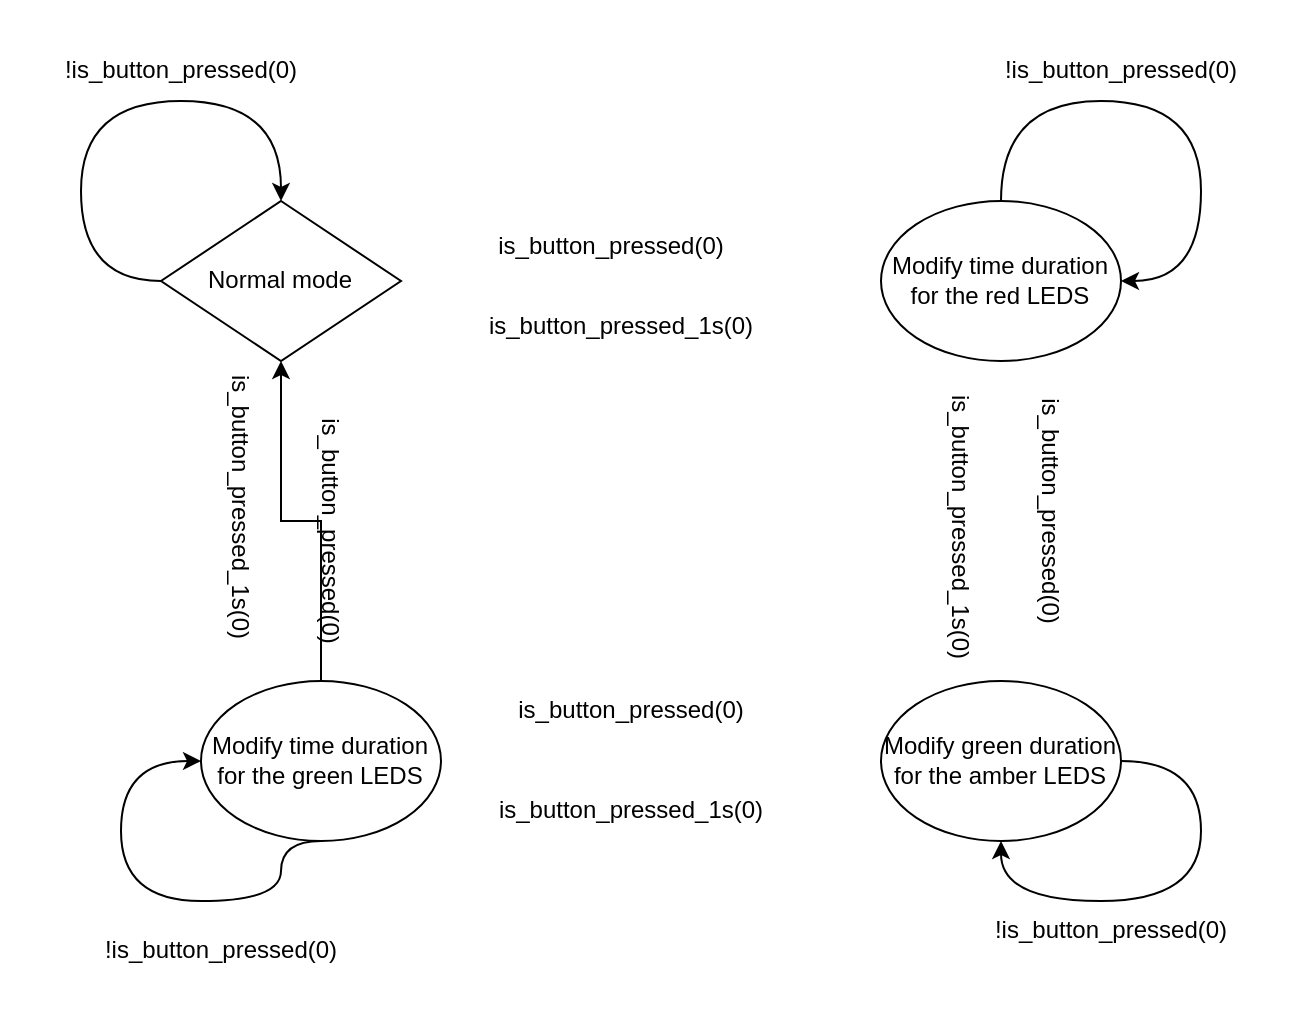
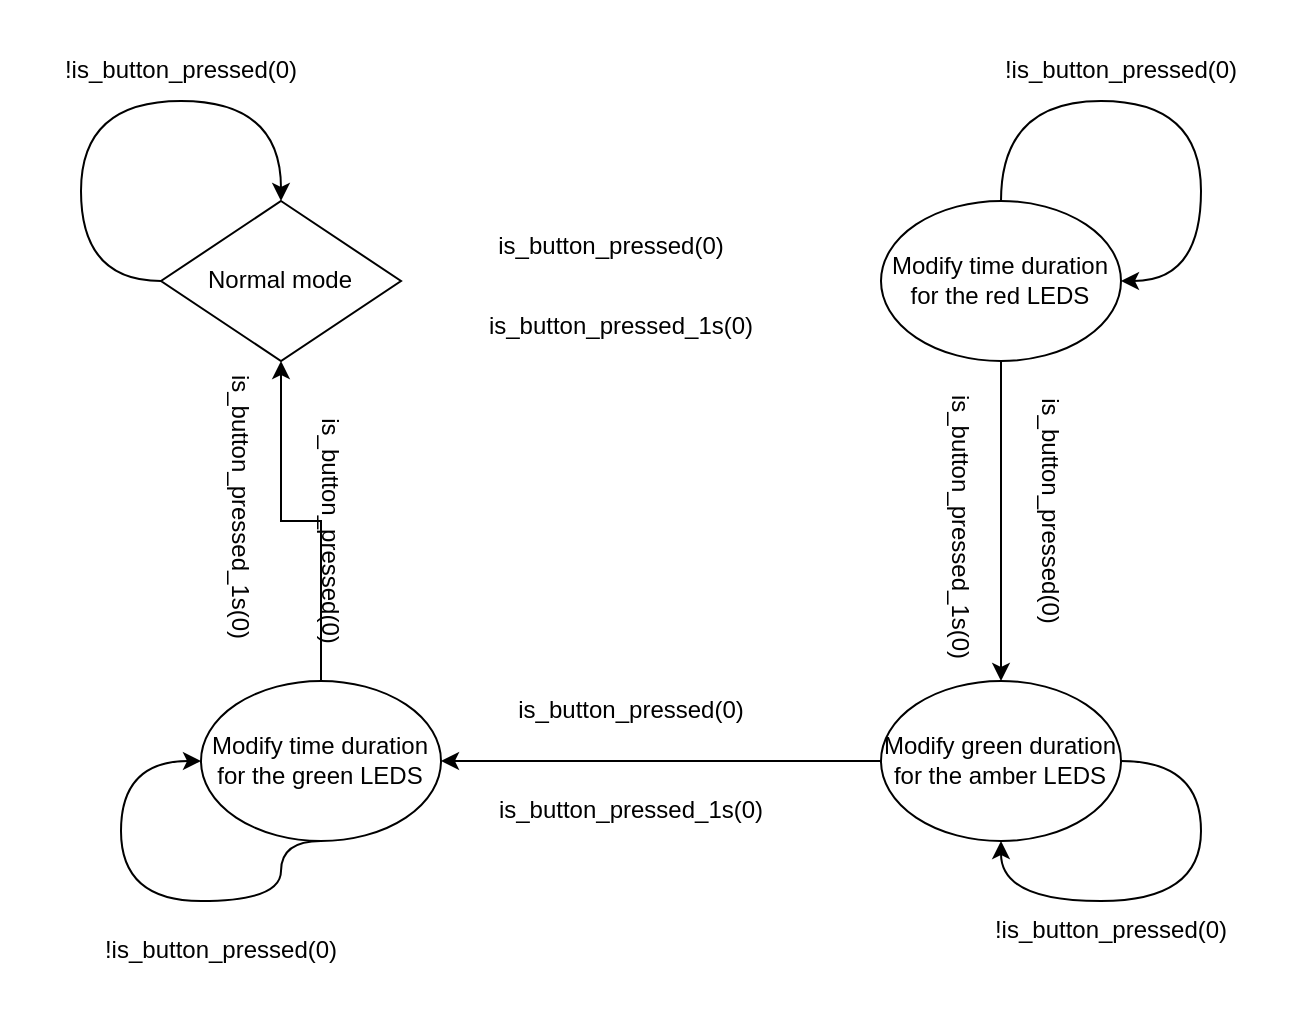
edge "Modify time duration for the red LEDS" -> "Modify green duration for the amber LEDS": added
edge "Modify green duration for the amber LEDS" -> "Modify time duration for the green LEDS": added
